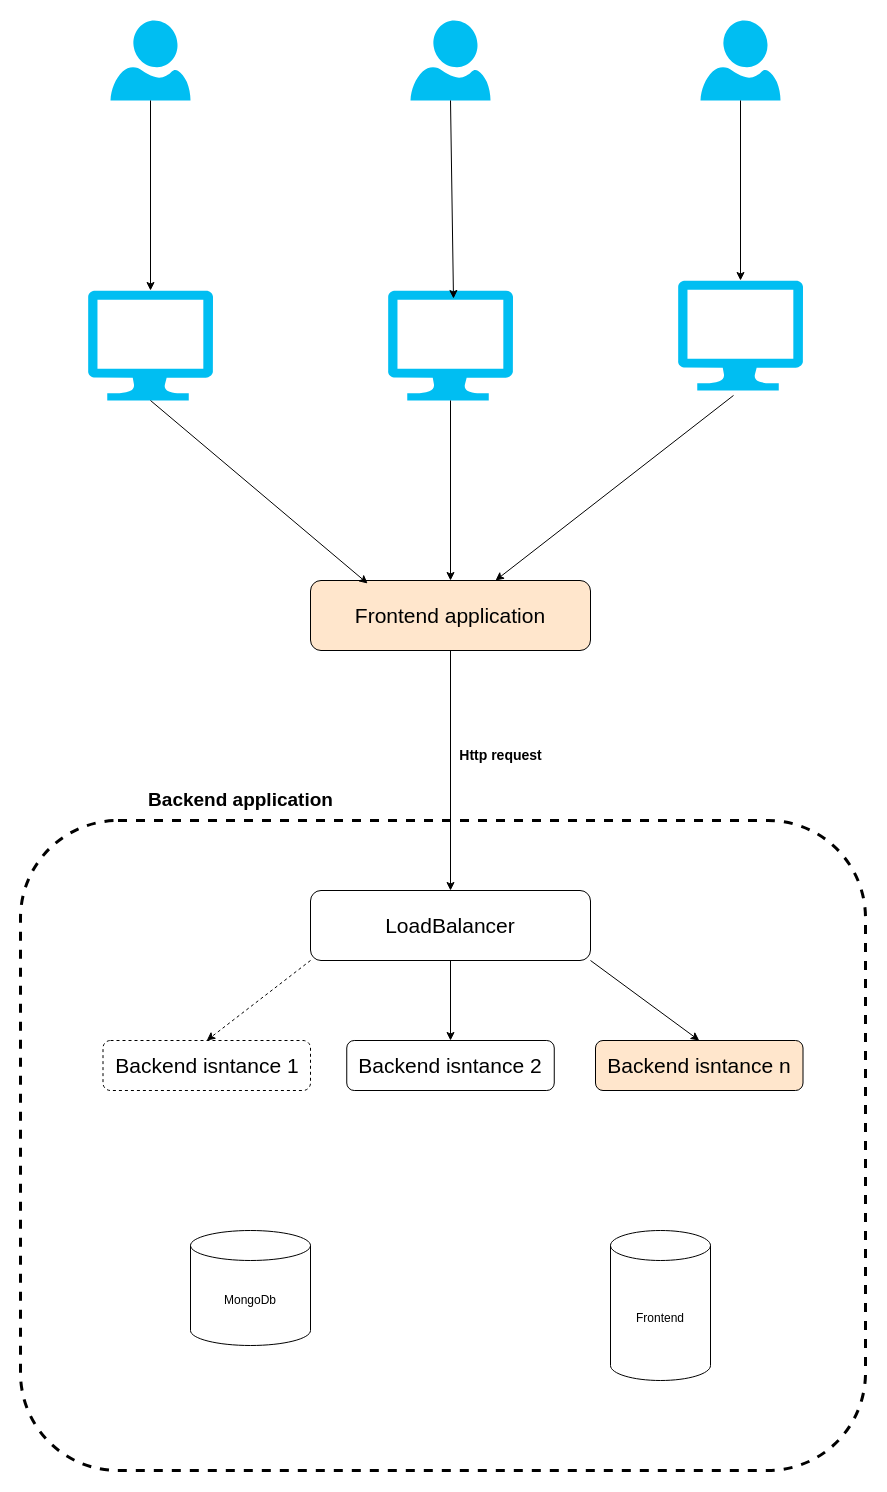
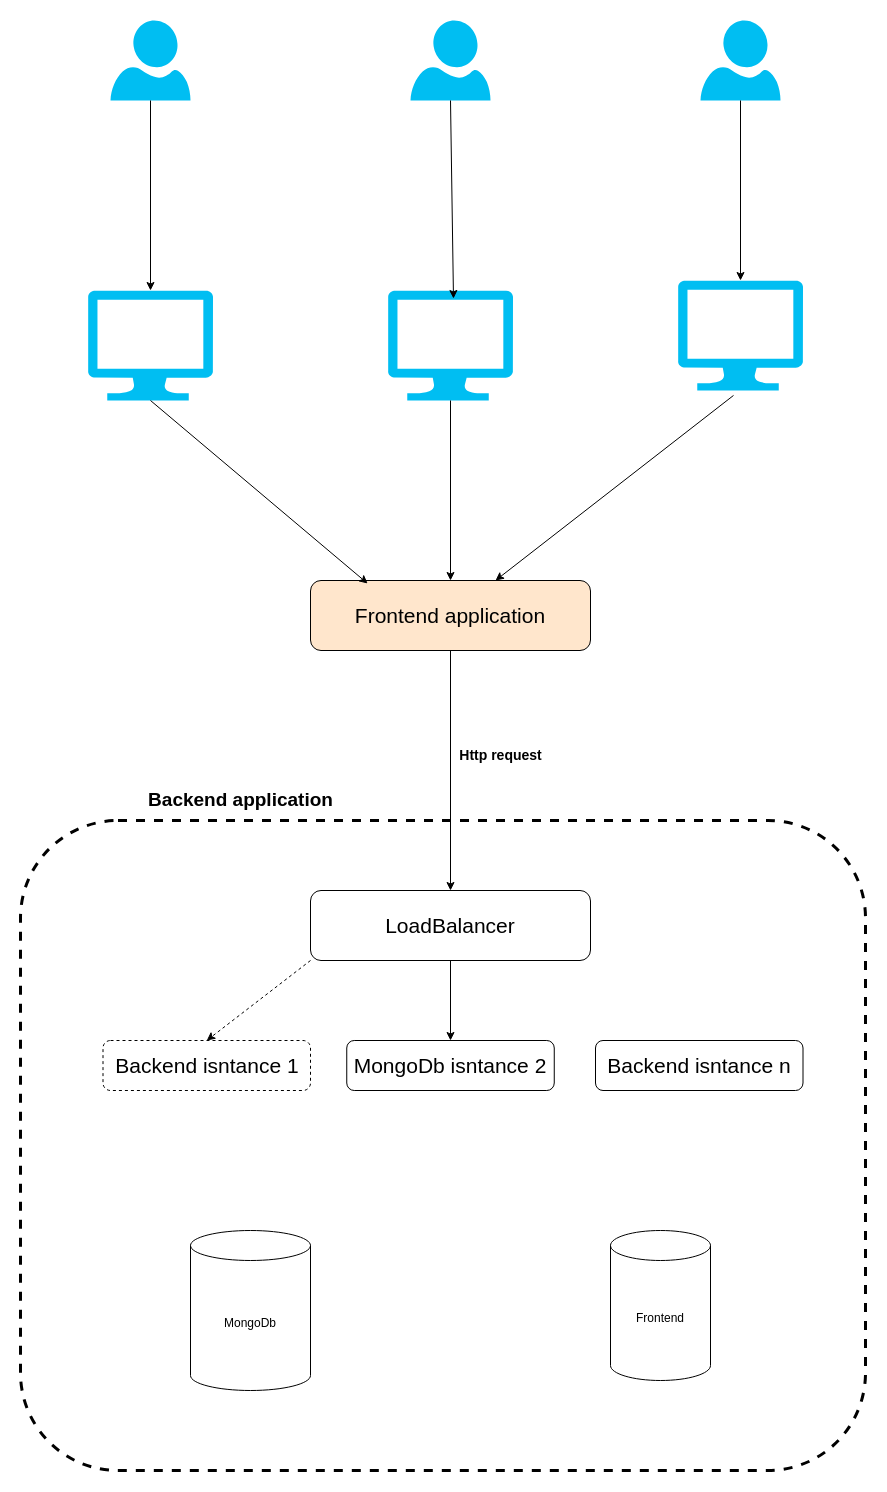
edge "LoadBalancer" -> "Backend isntance n": removed
node "Backend isntance 2": label "Backend isntance 2" -> "MongoDb isntance 2"
node "Backend isntance n": fillcolor #ffe6cc -> #ffffff
node "MongoDb": size 120x115 -> 120x160
